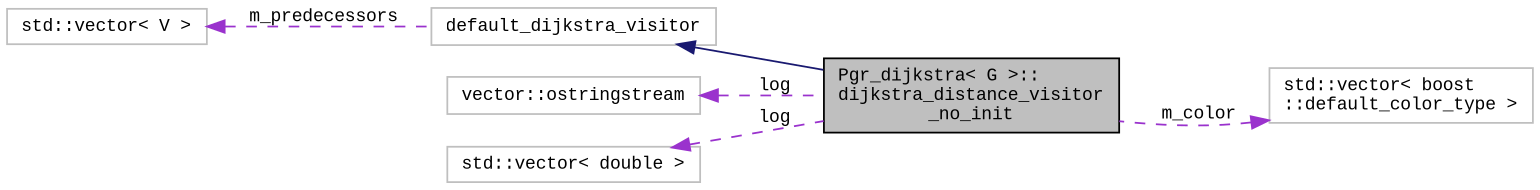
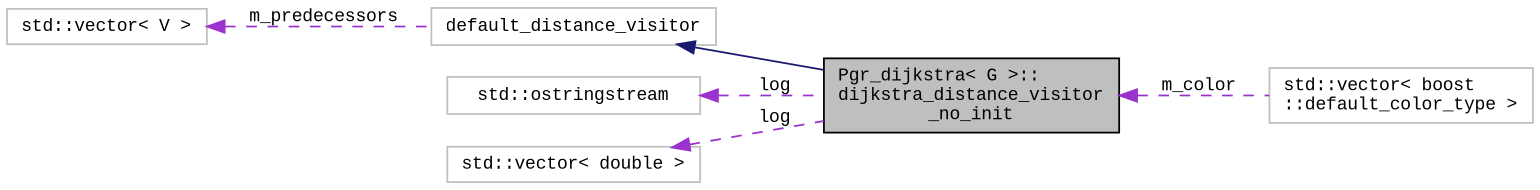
node "default_dijkstra_visitor": label "default_dijkstra_visitor" -> "default_distance_visitor"
node "vector::ostringstream": label "vector::ostringstream" -> "std::ostringstream"
edge "Pgr_dijkstra< G >:: dijkstra_distance_visitor _no_init" -> "std::vector< boost ::default_color_type >": reversed
